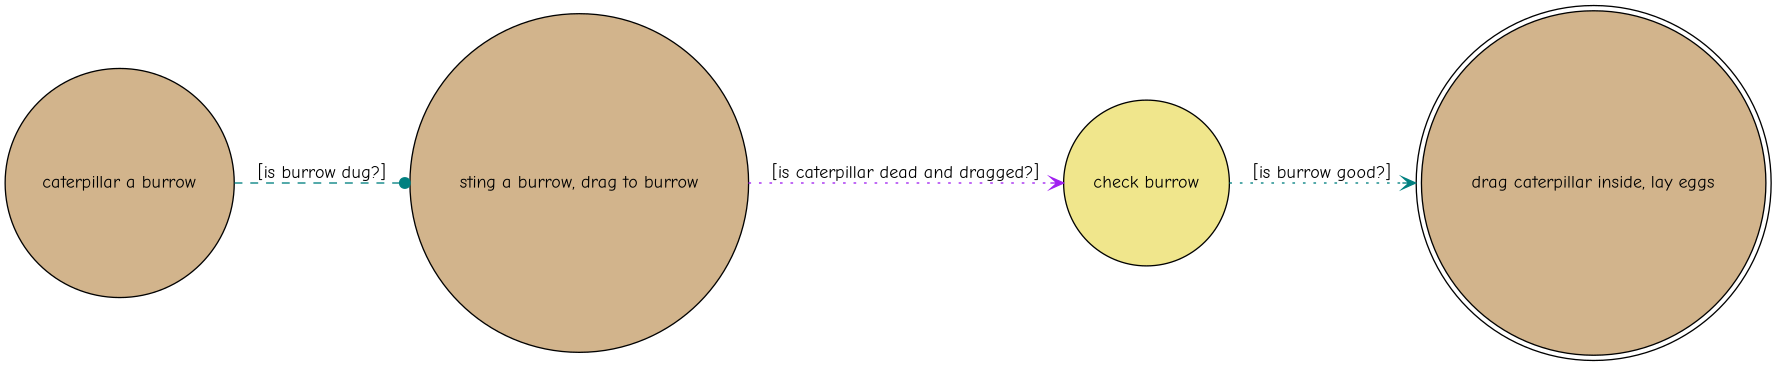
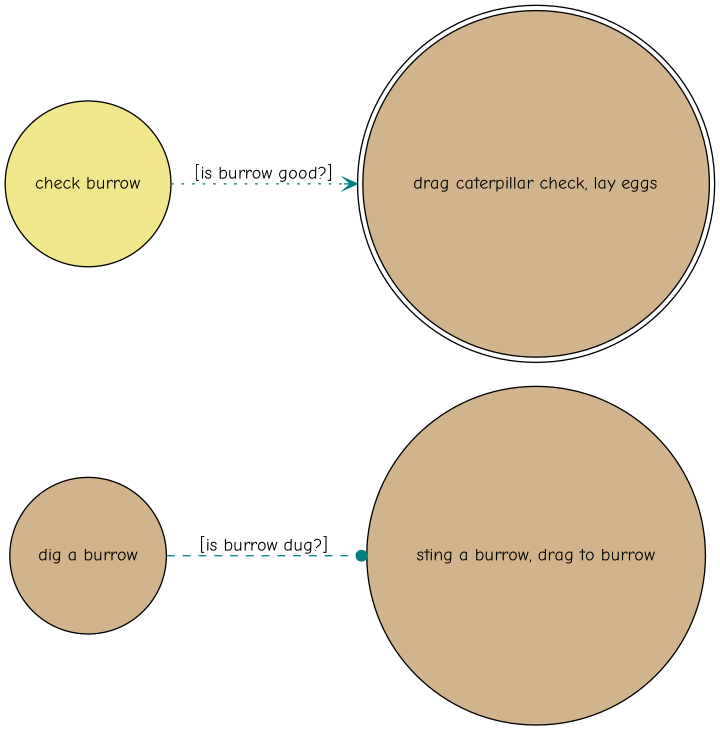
node "caterpillar a burrow": label "caterpillar a burrow" -> "dig a burrow"
edge "sting a burrow, drag to burrow" -> "check burrow": removed, label "[is caterpillar dead and dragged?]"
node "drag caterpillar inside, lay eggs": label "drag caterpillar inside, lay eggs" -> "drag caterpillar check, lay eggs"
